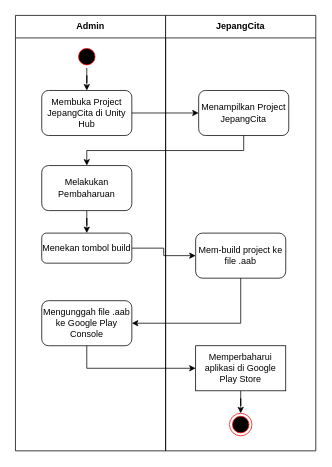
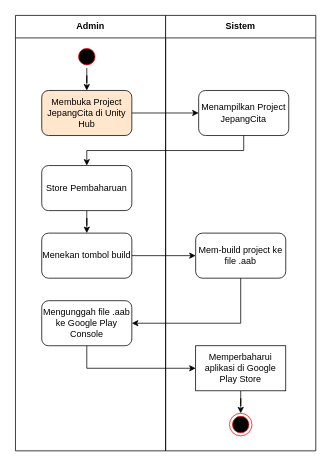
node "JepangCita": label "JepangCita" -> "Sistem"
node "Membuka Project JepangCita di Unity Hub": fillcolor #ffffff -> #ffe6cc
node "Melakukan Pembaharuan": label "Melakukan Pembaharuan" -> "Store Pembaharuan"
node "Menekan tombol build": size 90x30 -> 90x45
